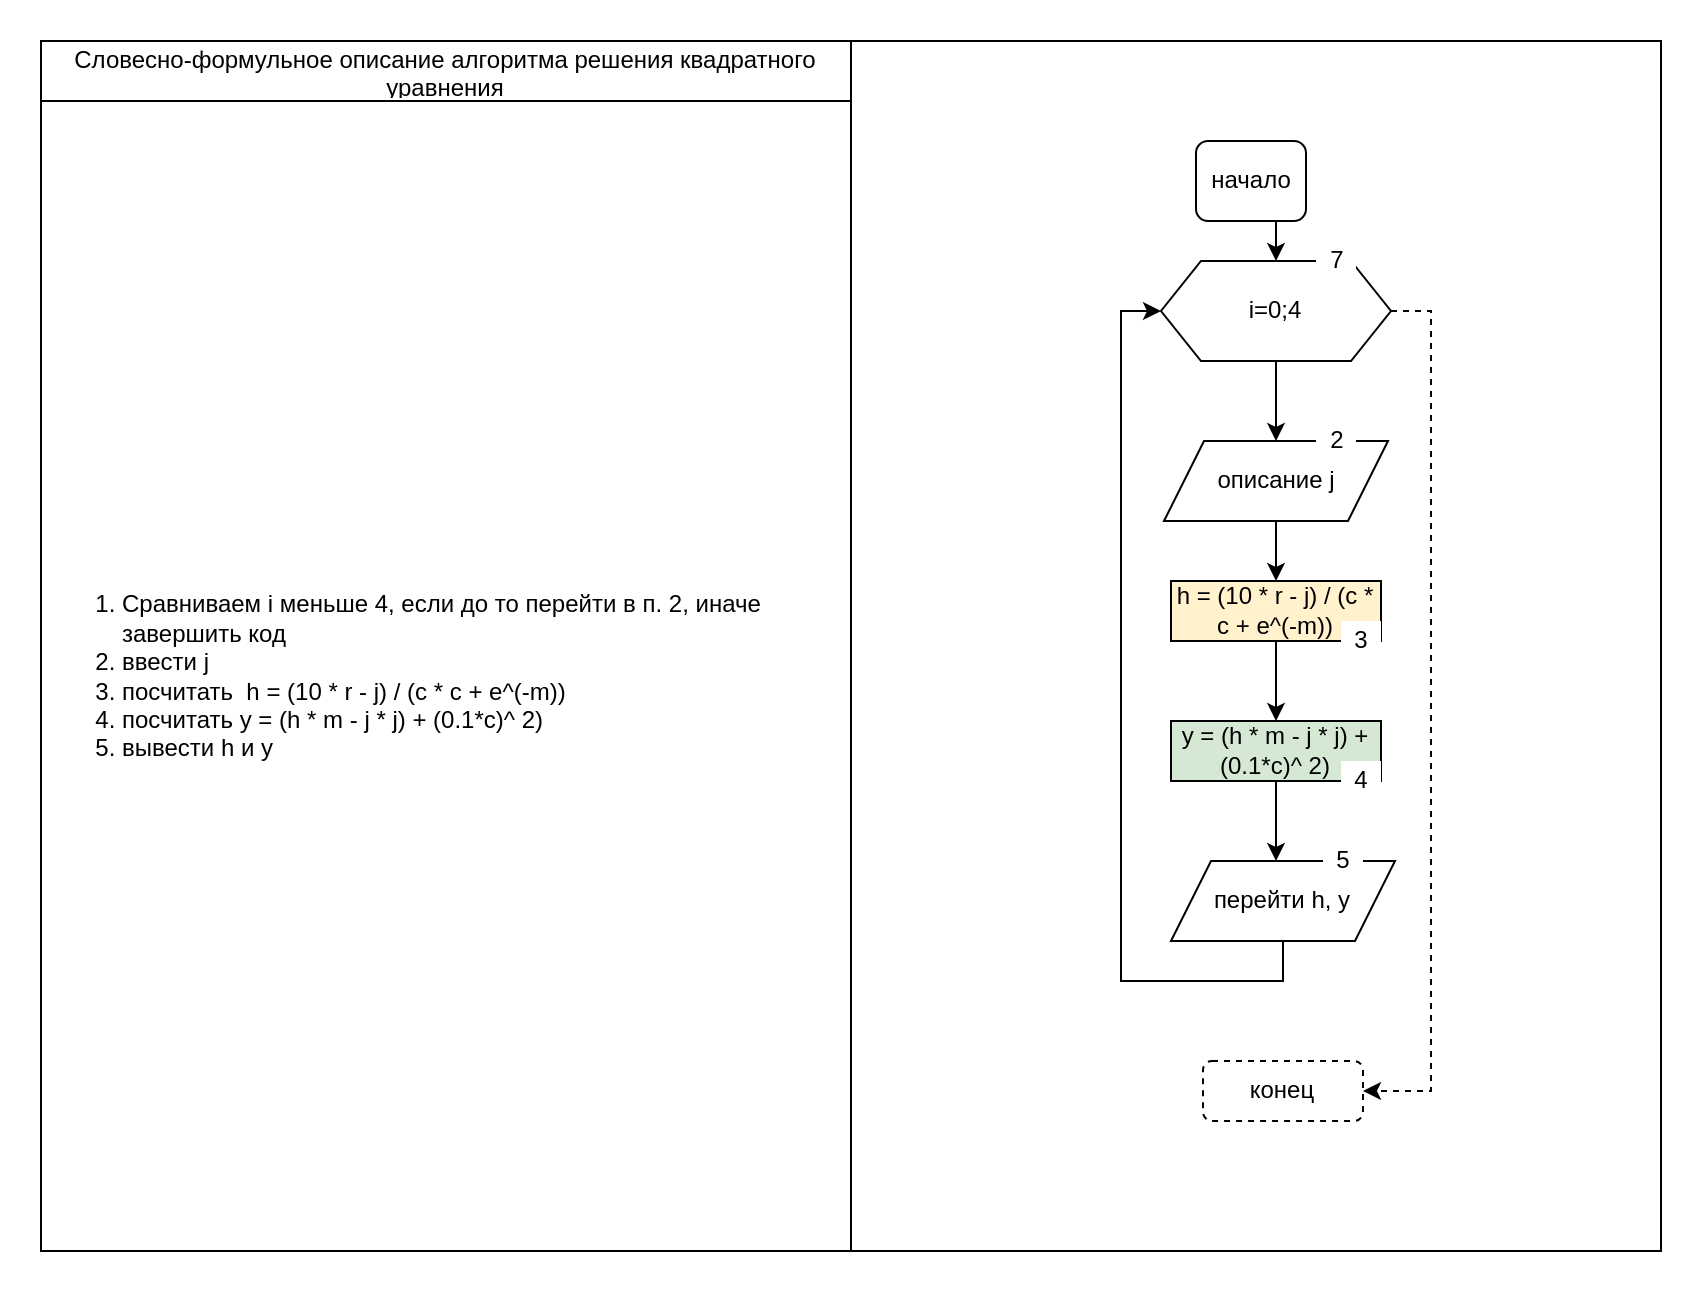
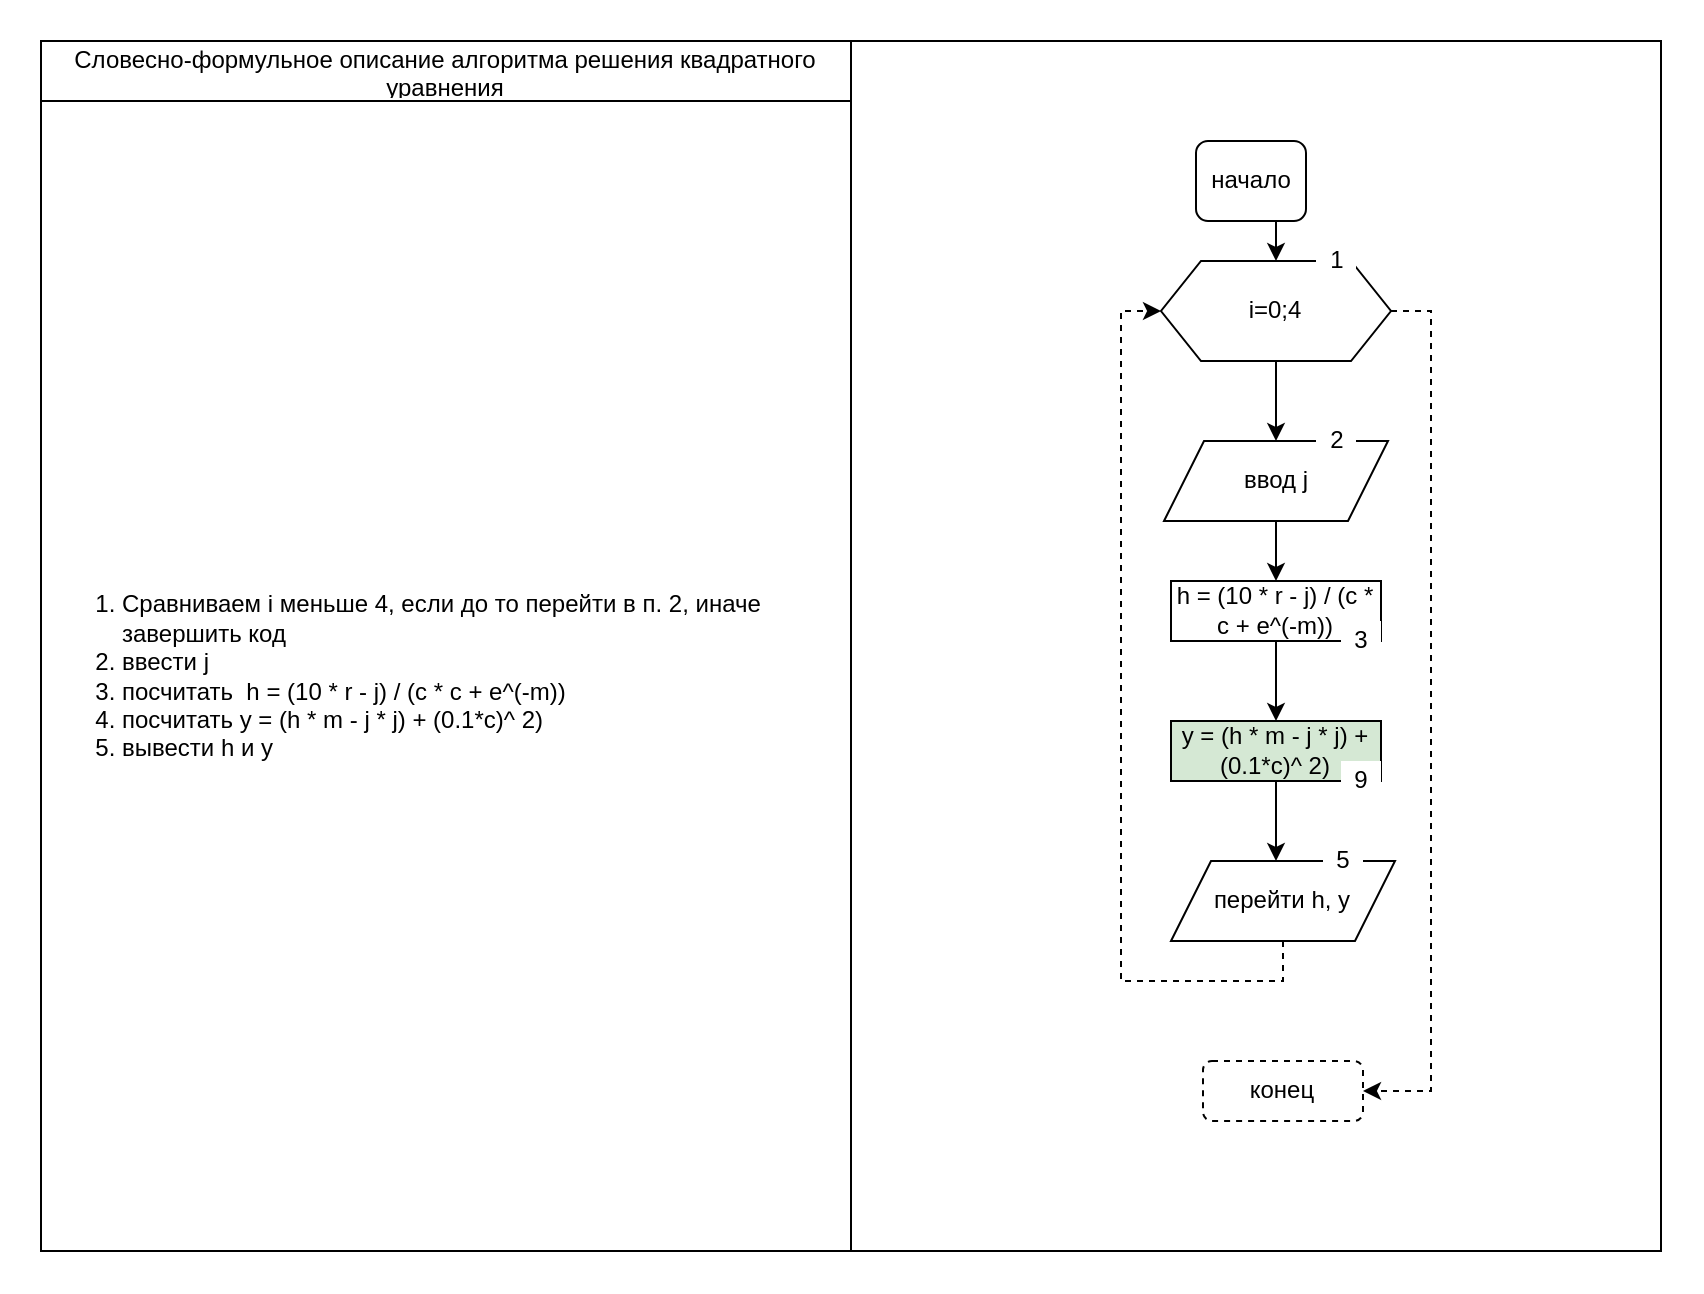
node "7": label "7" -> "1"
node "описание j": label "описание j" -> "ввод j"
node "h = (10 * r - j) / (c * c + e^(-m))": fillcolor #fff2cc -> #ffffff
edge "перейти h, y" -> "i=0;4": style solid -> dashed
node "4": label "4" -> "9"
